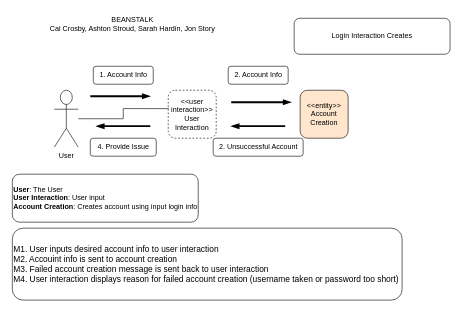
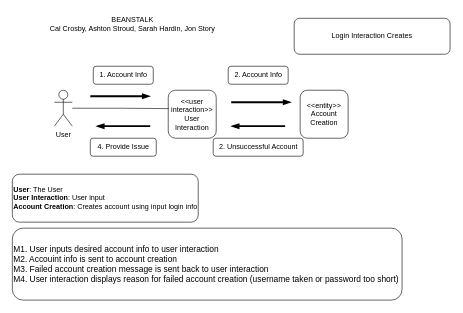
node "<<user interaction>> User Interaction": style dashed -> solid
node "<<entity>> Account Creation": fillcolor #ffe6cc -> #ffffff
node "User": size 24x57 -> 18x36
